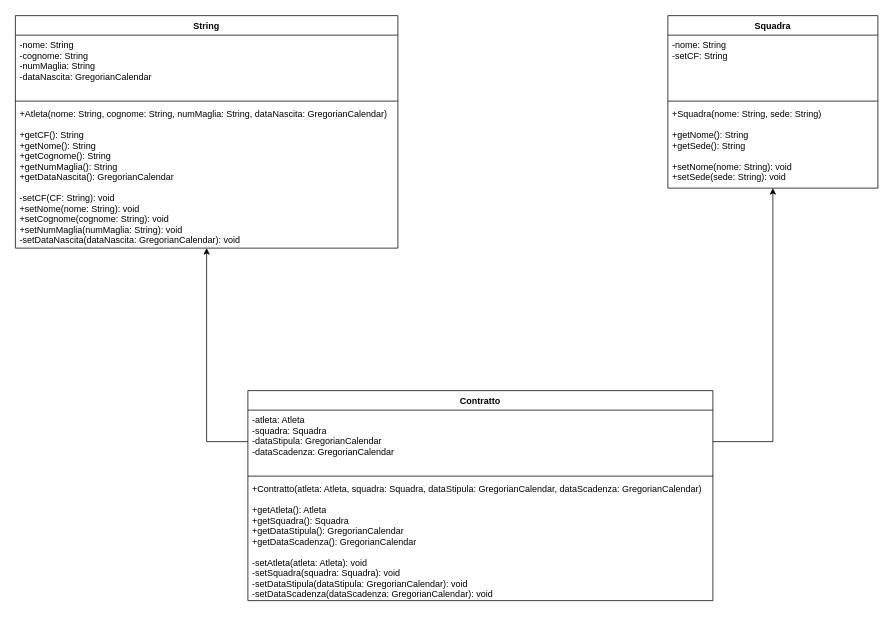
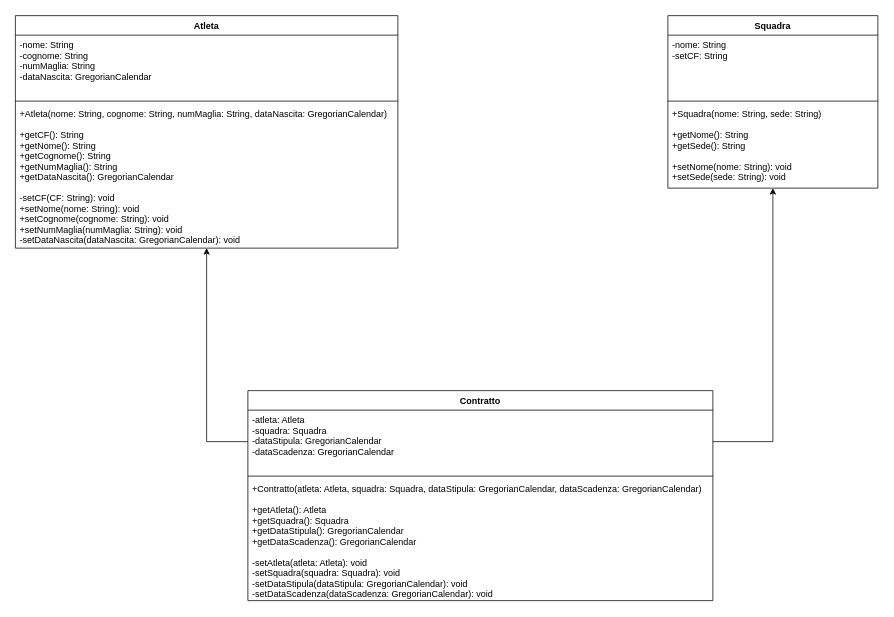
node "String": label "String" -> "Atleta"
